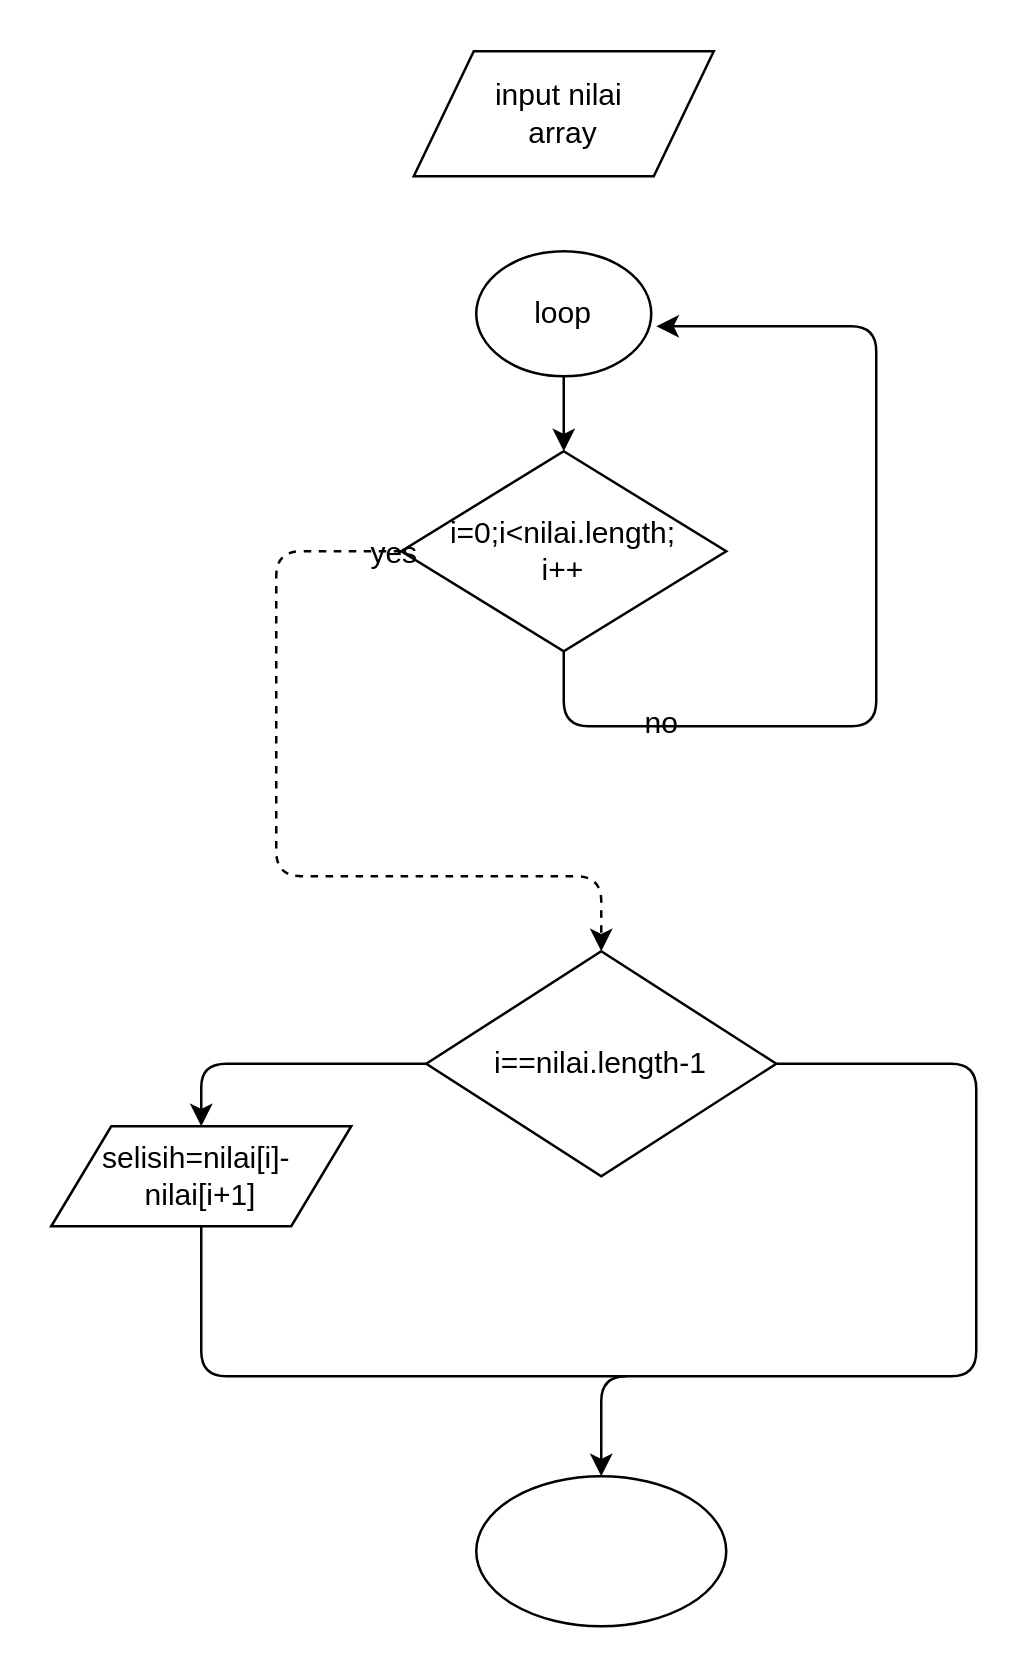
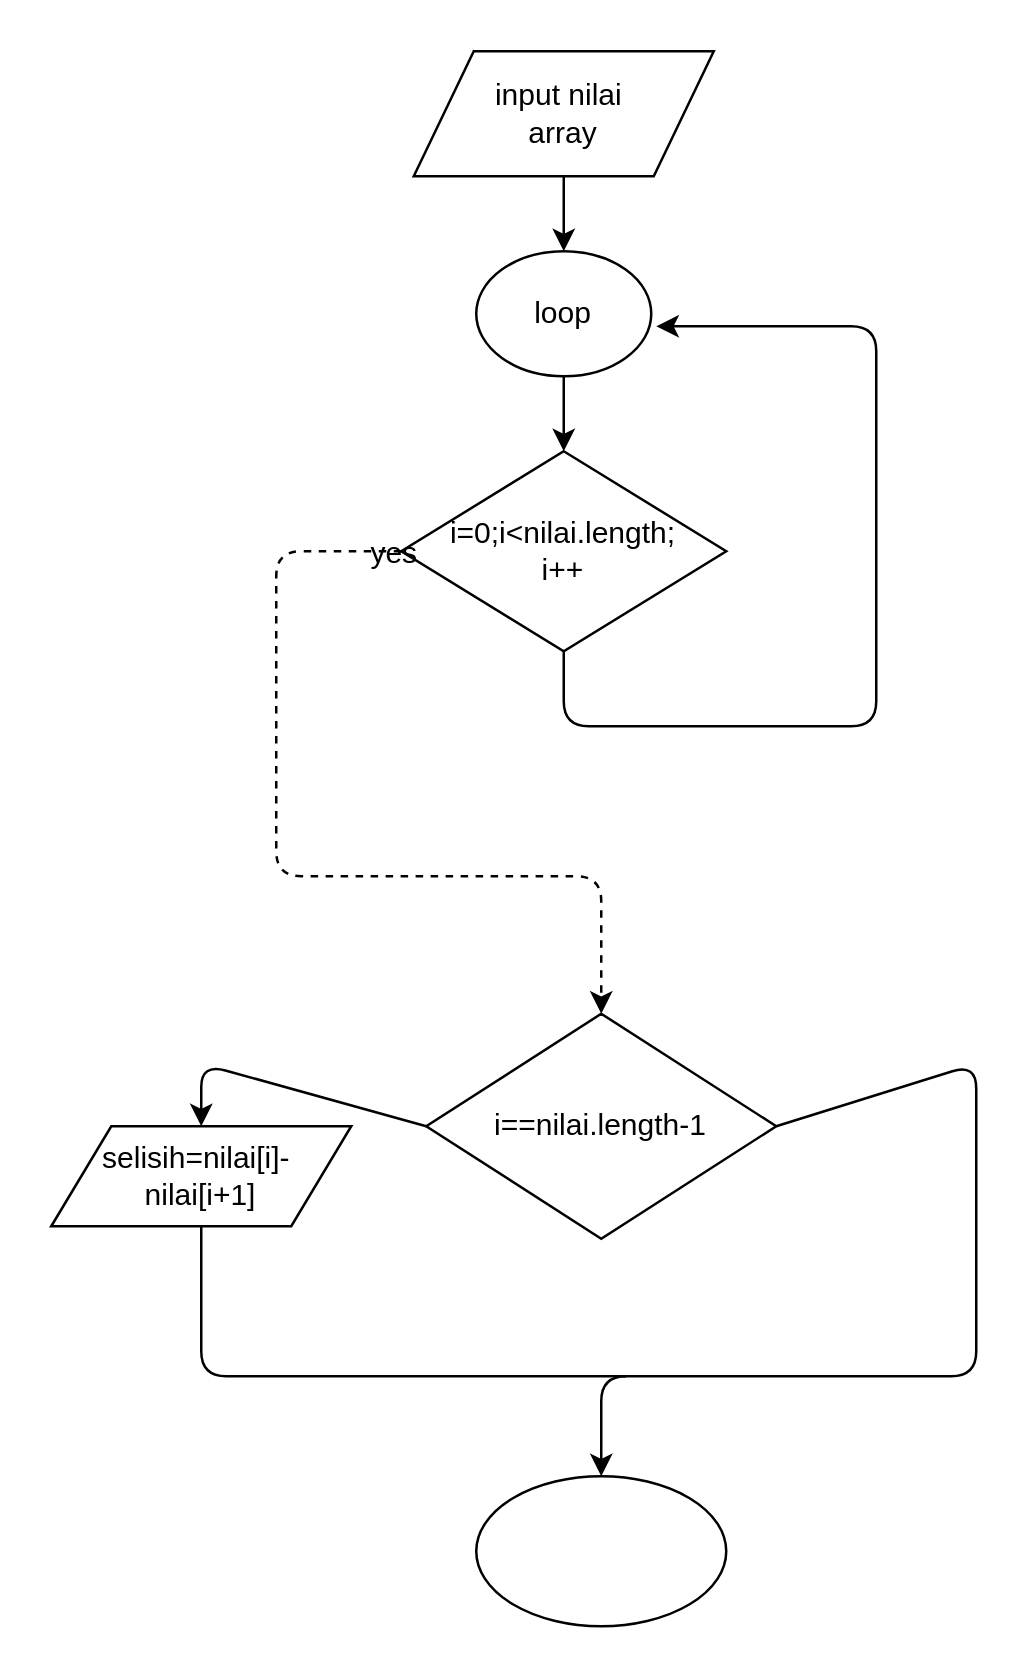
edge "input nilai array" -> "loop": added
node "no": removed
node "i==nilai.length-1": moved (601, 1064) -> (601, 1126)
